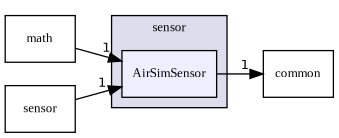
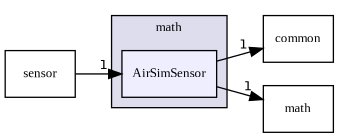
cluster "sensor": label "sensor" -> "math"
edge "math" -> "AirSimSensor": reversed
